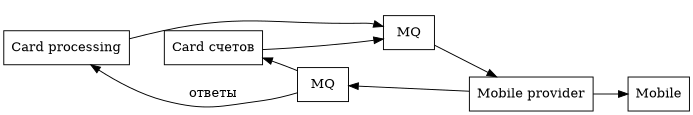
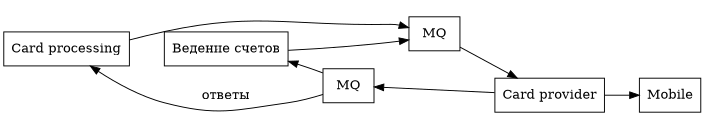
node "Card счетов": label "Card счетов" -> "Ведение счетов"
node "Mobile provider": label "Mobile provider" -> "Card provider"
